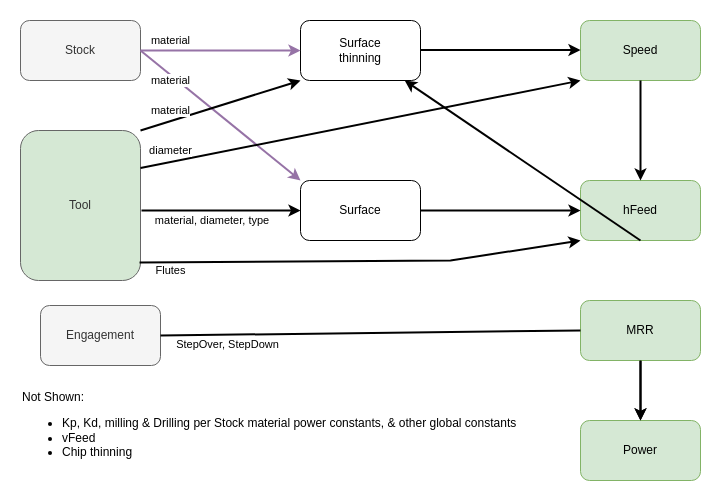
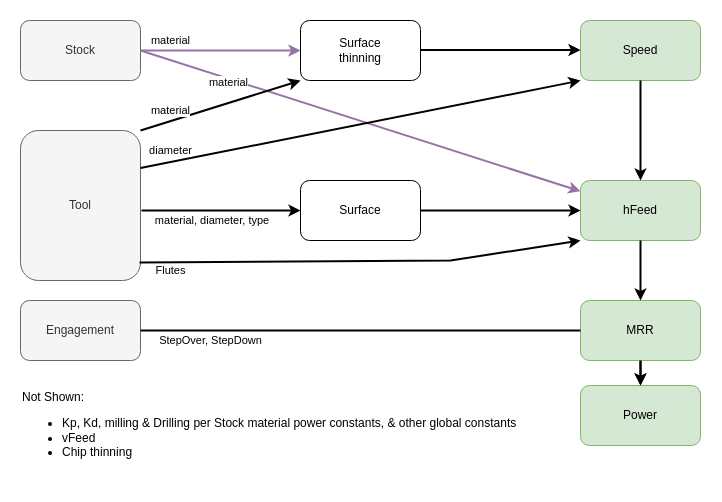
edge "Stock" -> "Surface": now "Stock" -> "hFeed"
edge "hFeed" -> "Surface thinning": now "hFeed" -> "MRR"
node "Tool": fillcolor #d5e8d4 -> #f5f5f5
node "Engagement": moved (101, 336) -> (81, 331)
node "Power": moved (641, 451) -> (641, 416)
